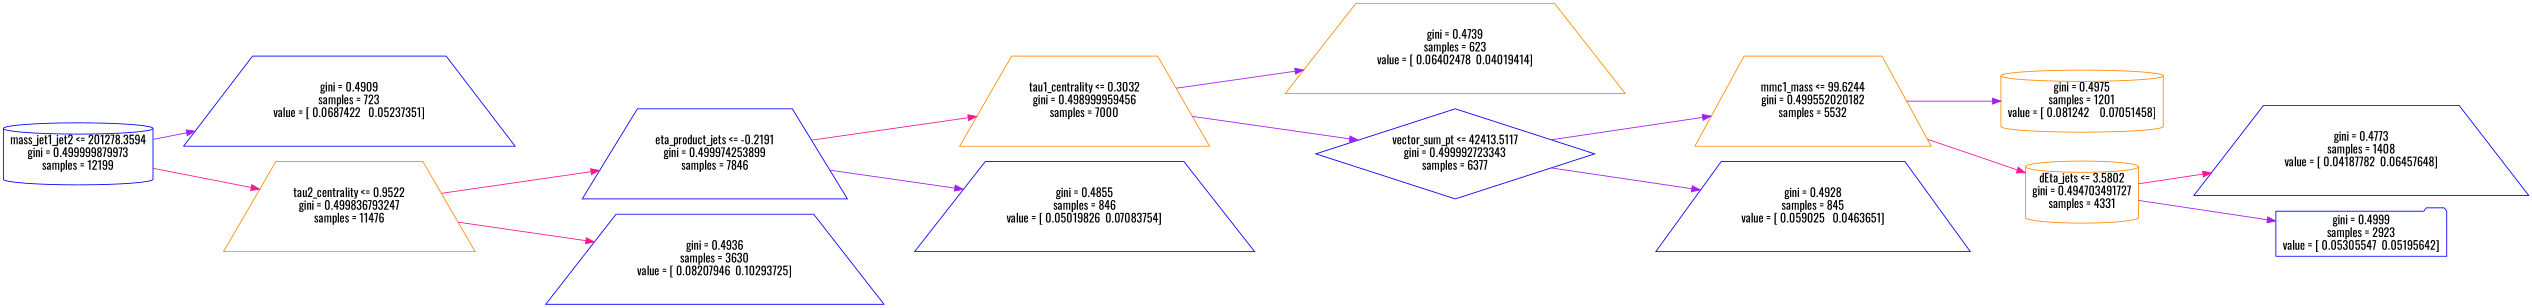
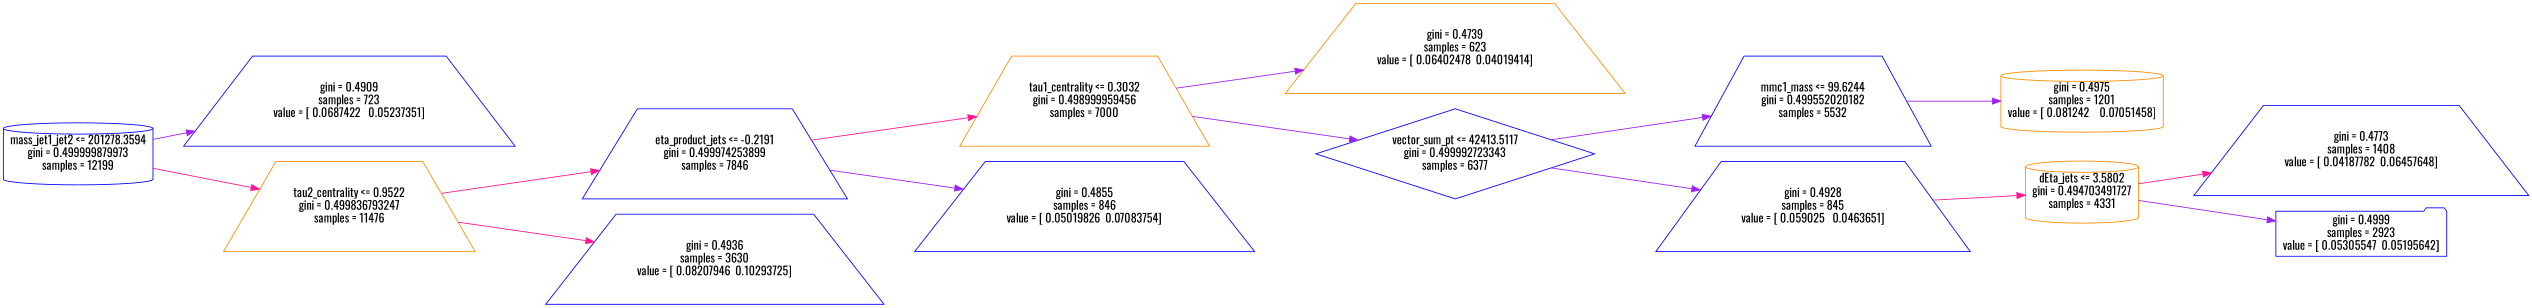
node "mmc1_mass <= 99.6244 gini = 0.499552020182 samples = 5532": color darkorange -> blue
edge "mmc1_mass <= 99.6244 gini = 0.499552020182 samples = 5532" -> "dEta_jets <= 3.5802 gini = 0.494703491727 samples = 4331": now "gini = 0.4928 samples = 845 value = [ 0.059025   0.0463651]" -> "dEta_jets <= 3.5802 gini = 0.494703491727 samples = 4331"
